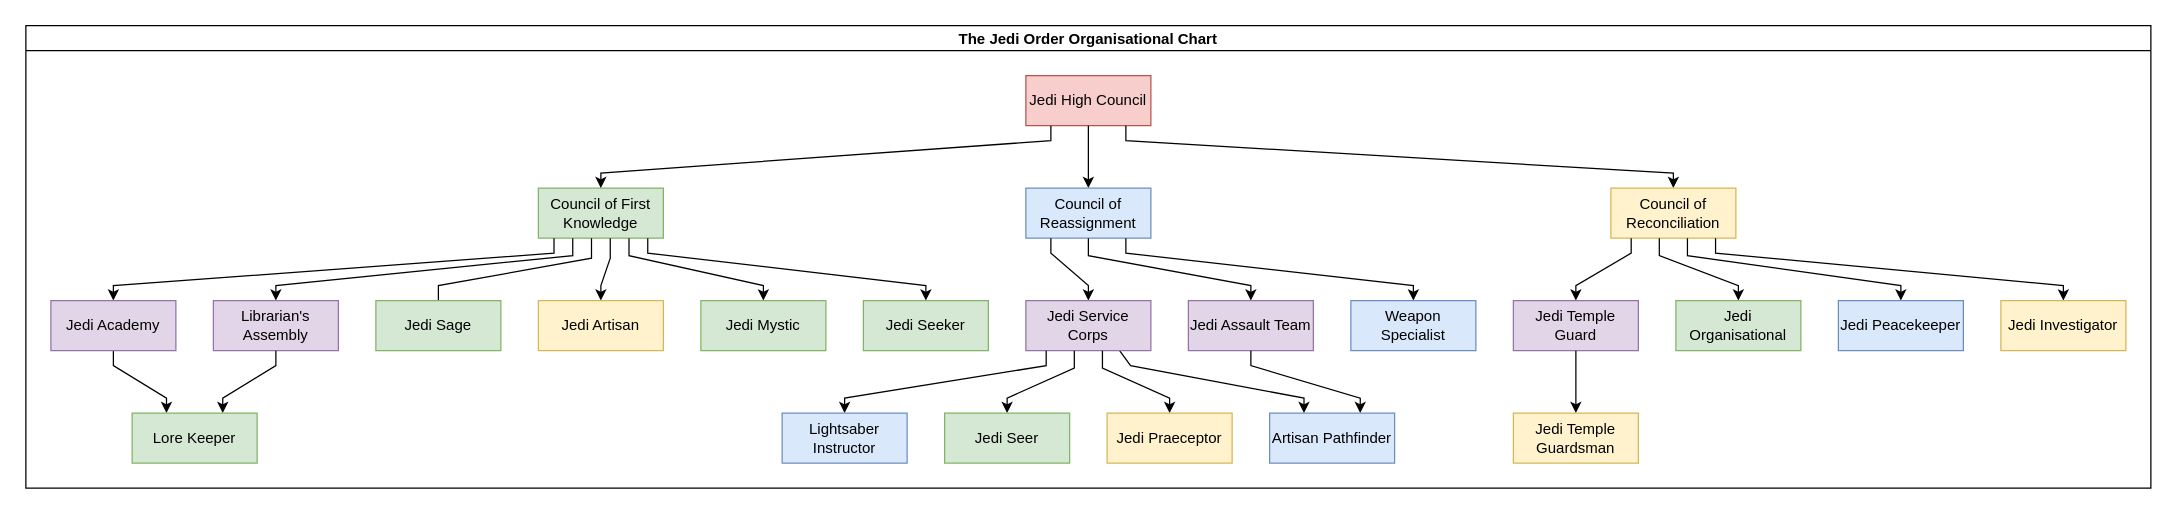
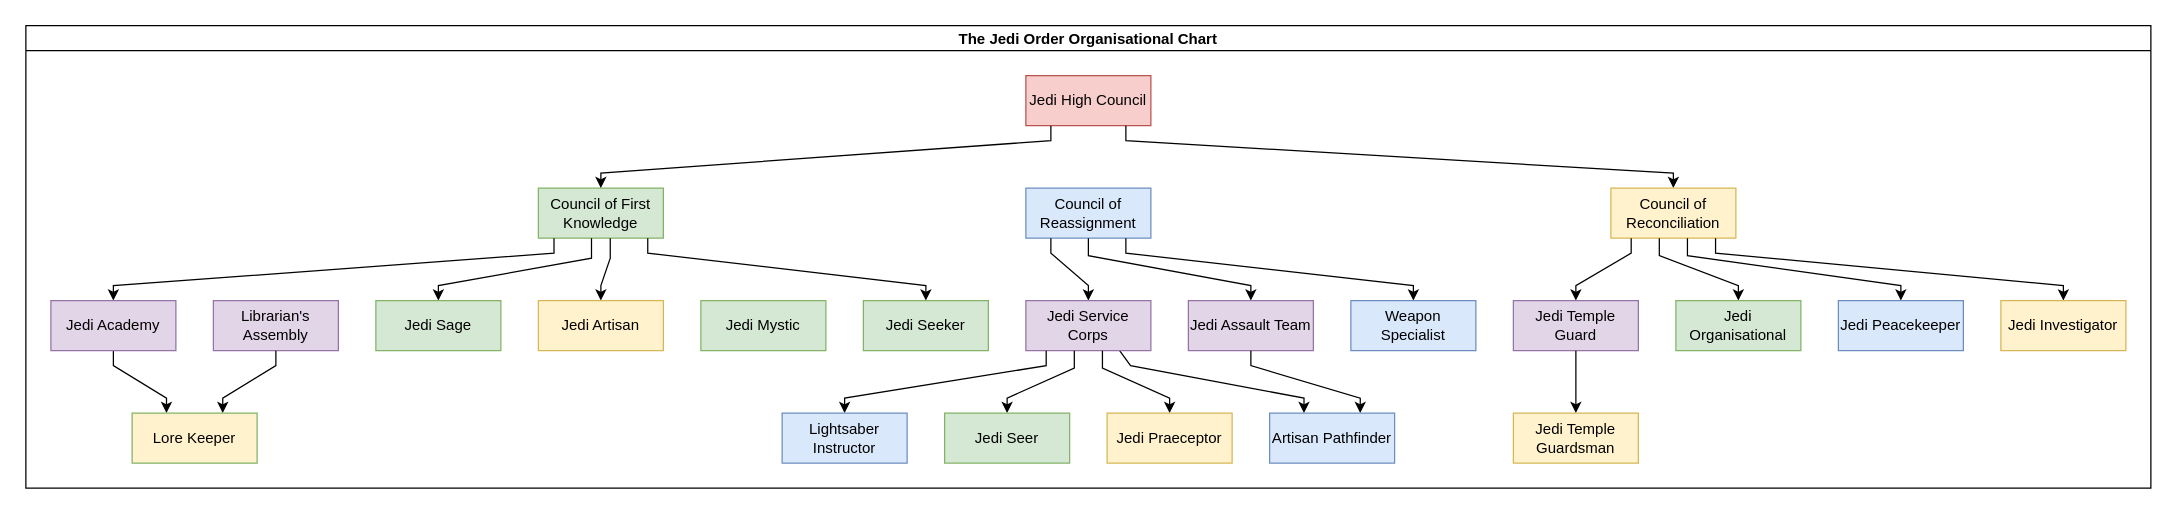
edge "Jedi High Council" -> "Council of Reassignment": removed
edge "Council of First Knowledge" -> "Jedi Mystic": removed
edge "Council of First Knowledge" -> "Librarian's Assembly": removed
edge "Council of First Knowledge" -- "Jedi Sage": arrowhead none -> classic
node "Lore Keeper": fillcolor #d5e8d4 -> #fff2cc
